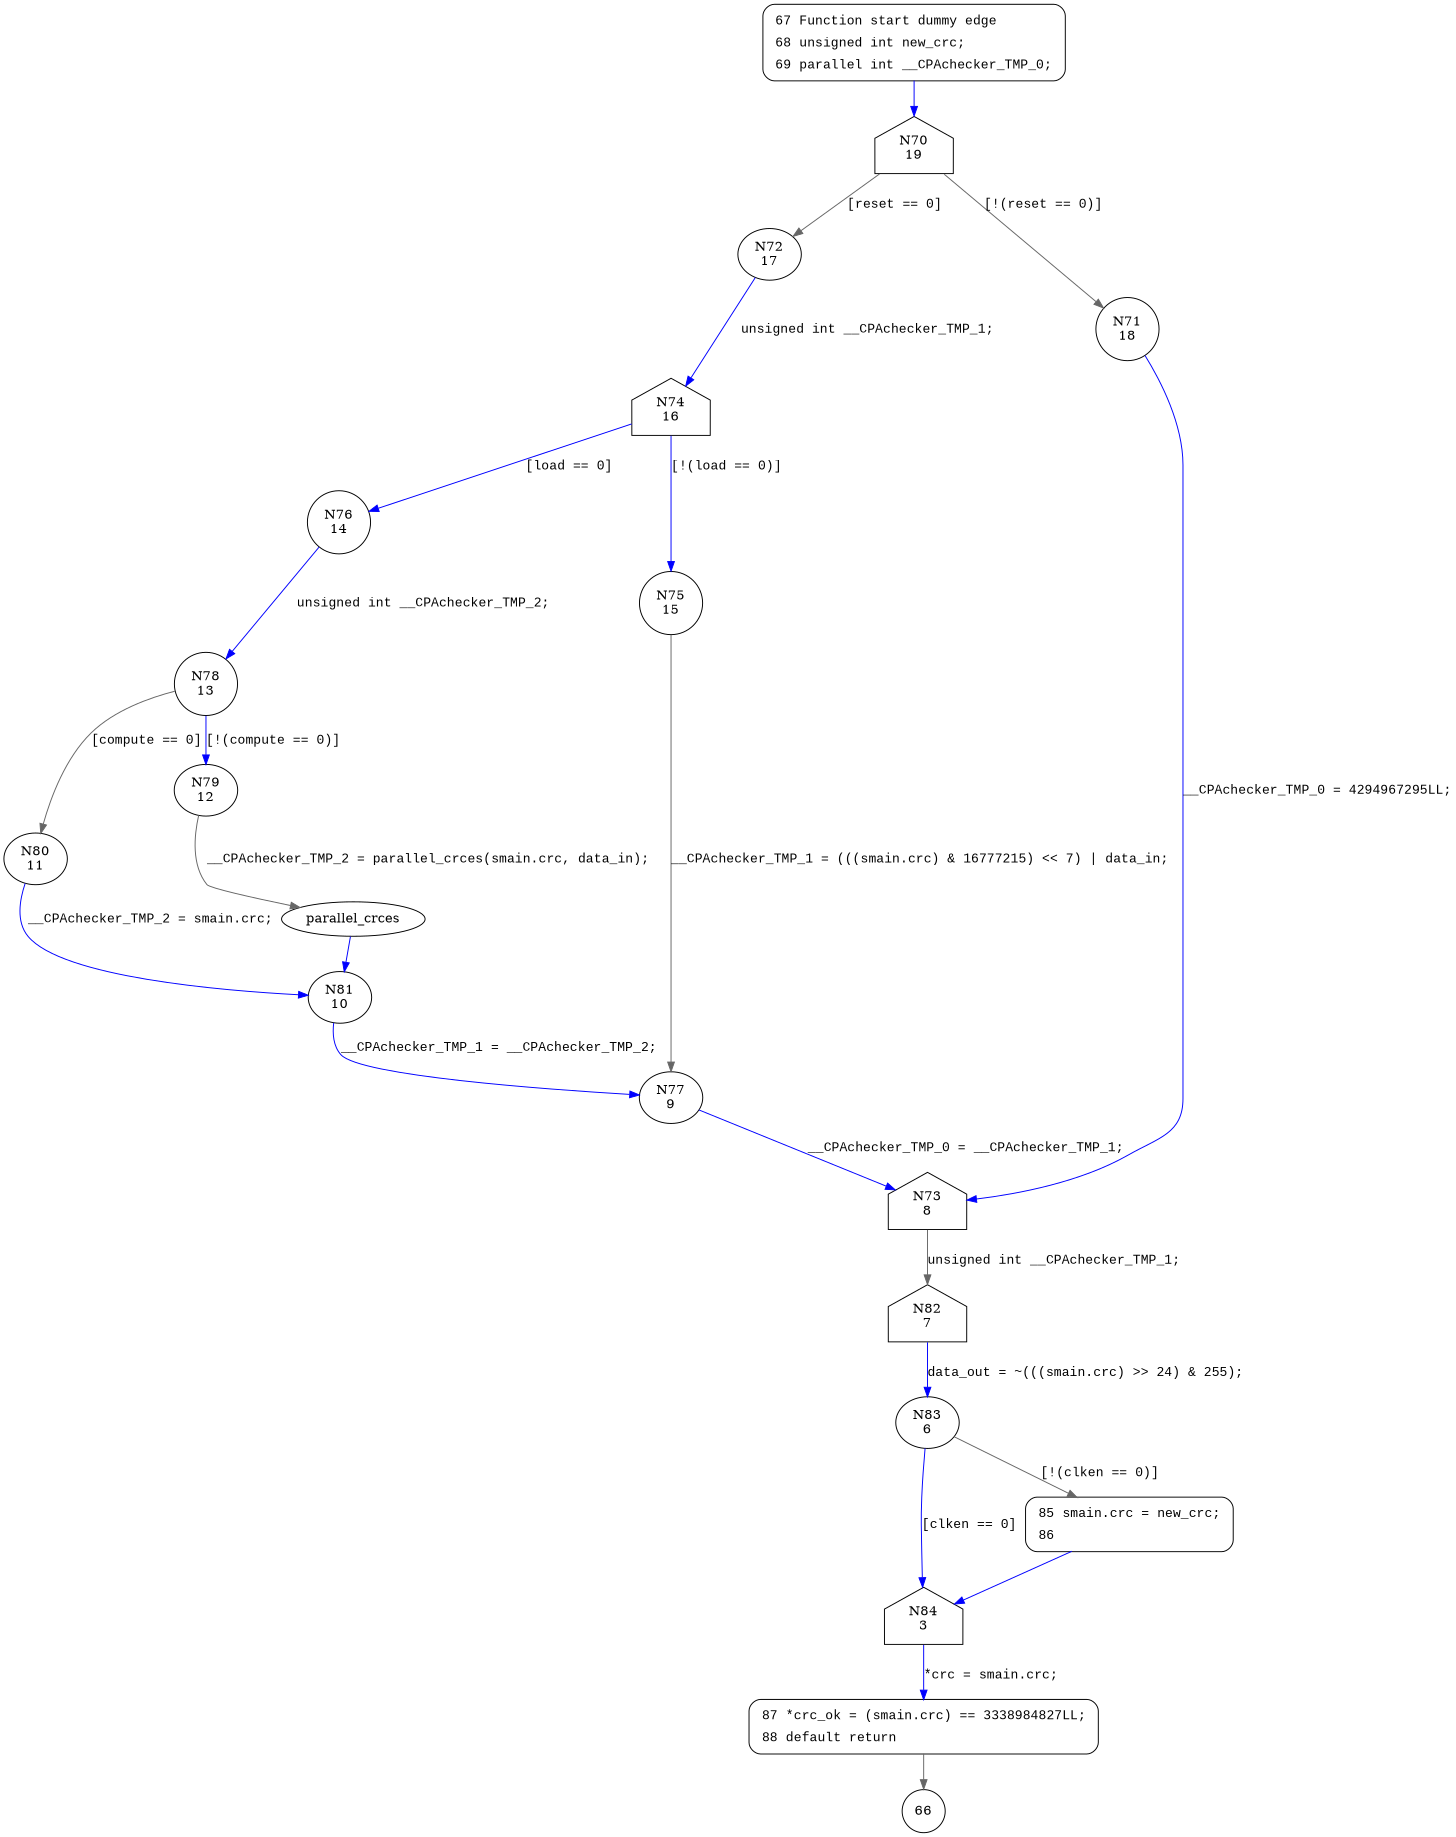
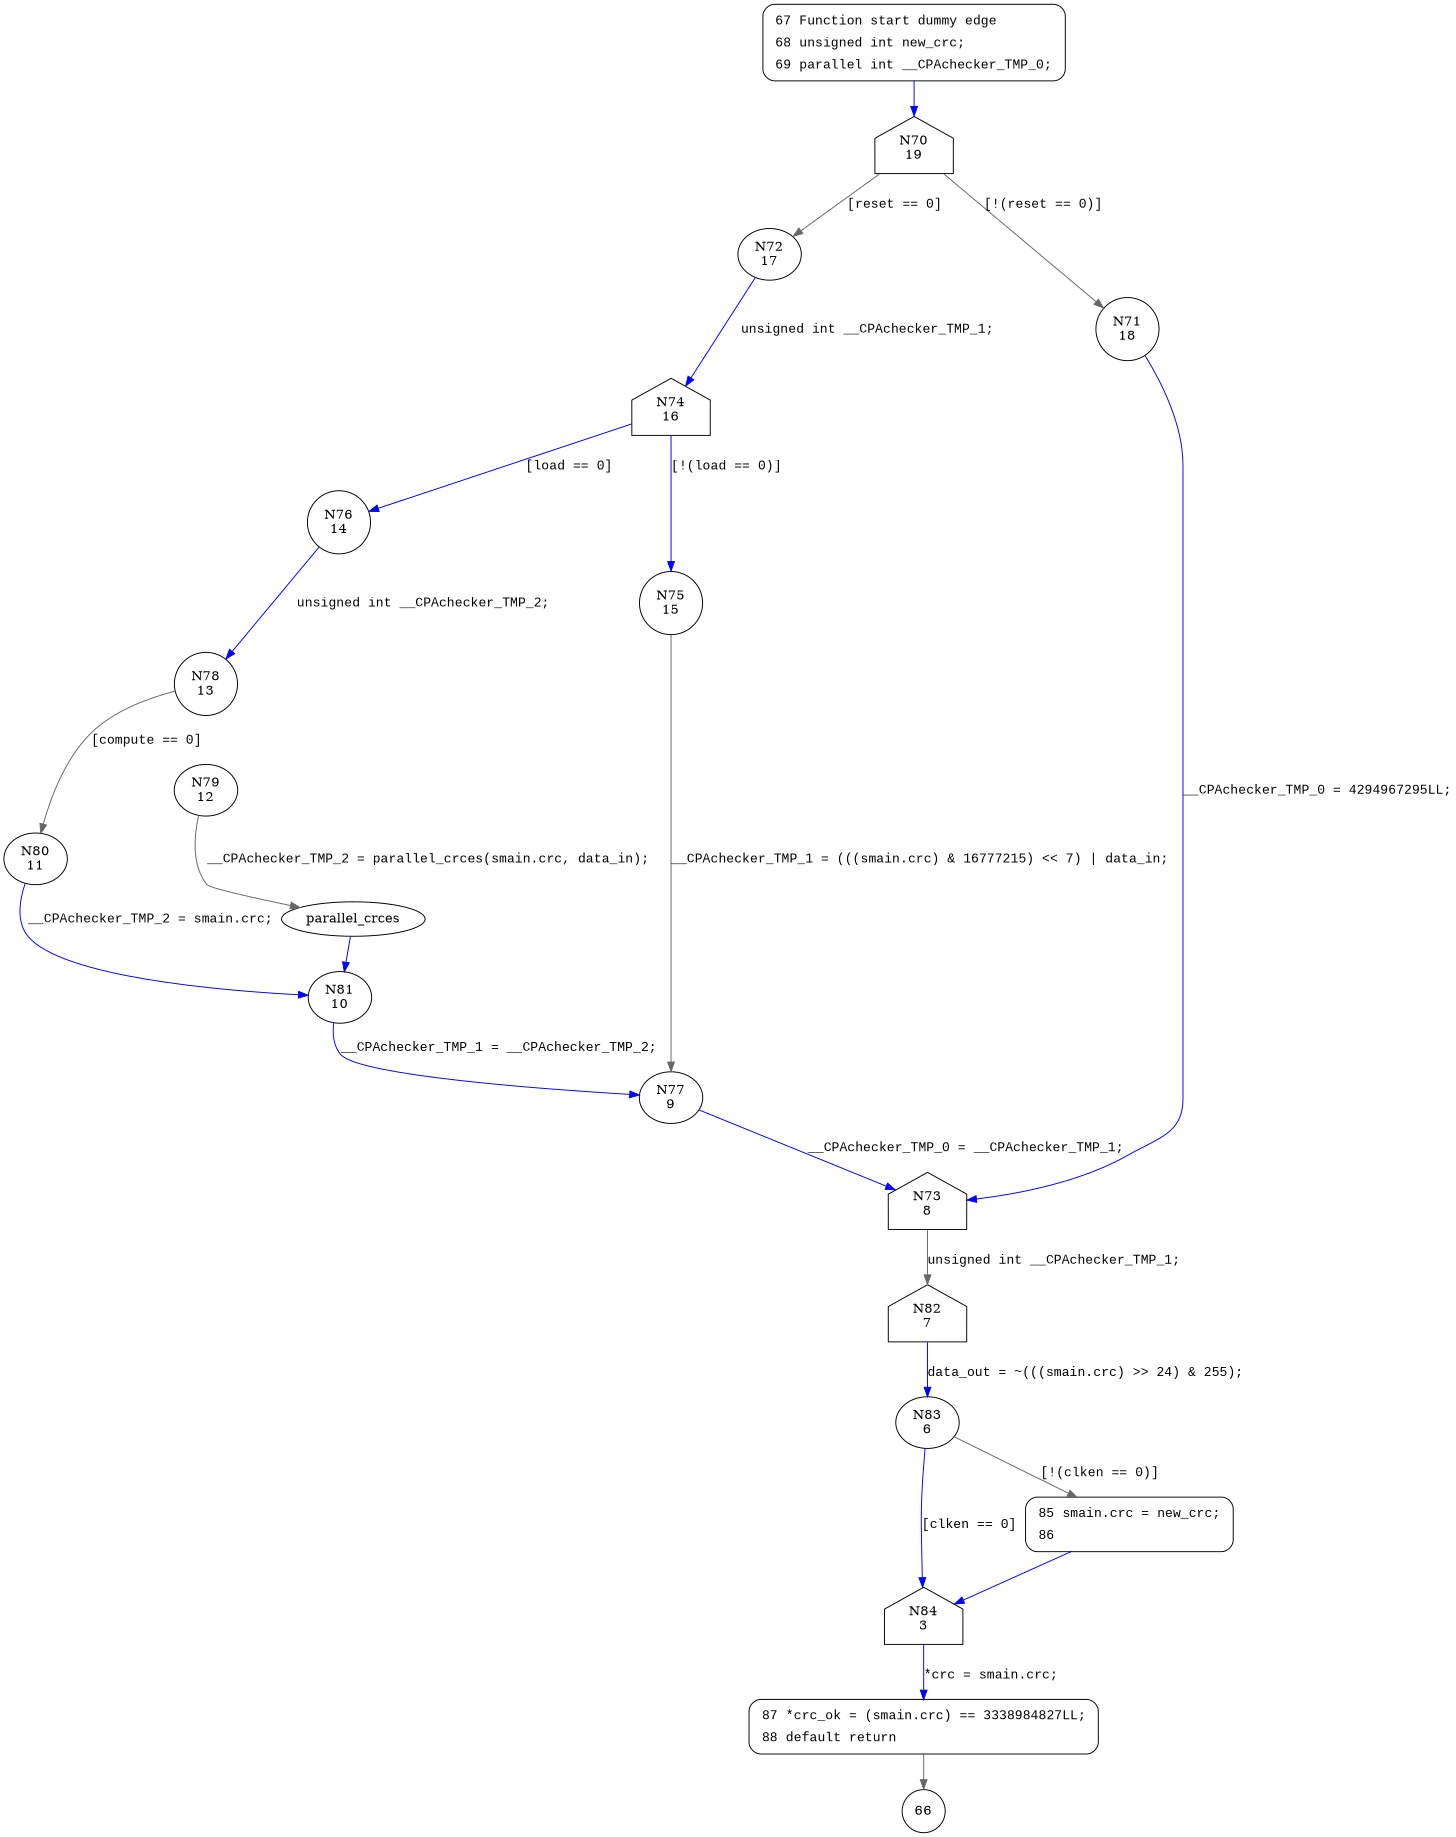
edge "N78 13" -> "N79 12": removed, label "[!(compute == 0)]"
